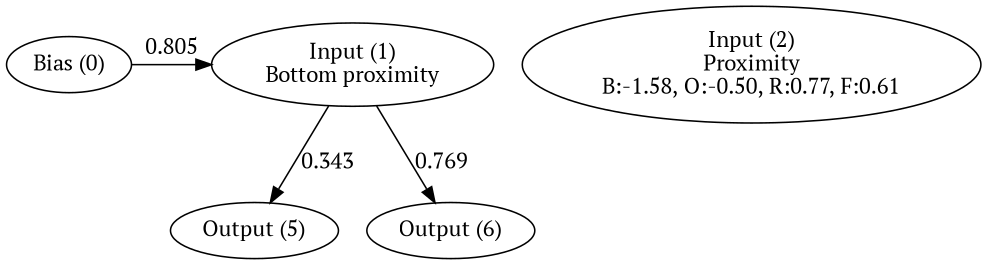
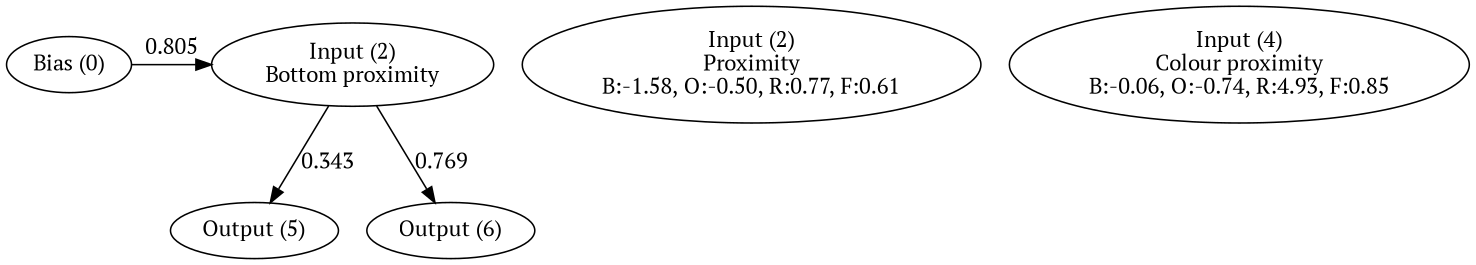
node "Input (1) Bottom proximity": label "Input (1) Bottom proximity" -> "Input (2) Bottom proximity"
node "Input (4) Colour proximity B:-0.06, O:-0.74, R:4.93, F:0.85": added
